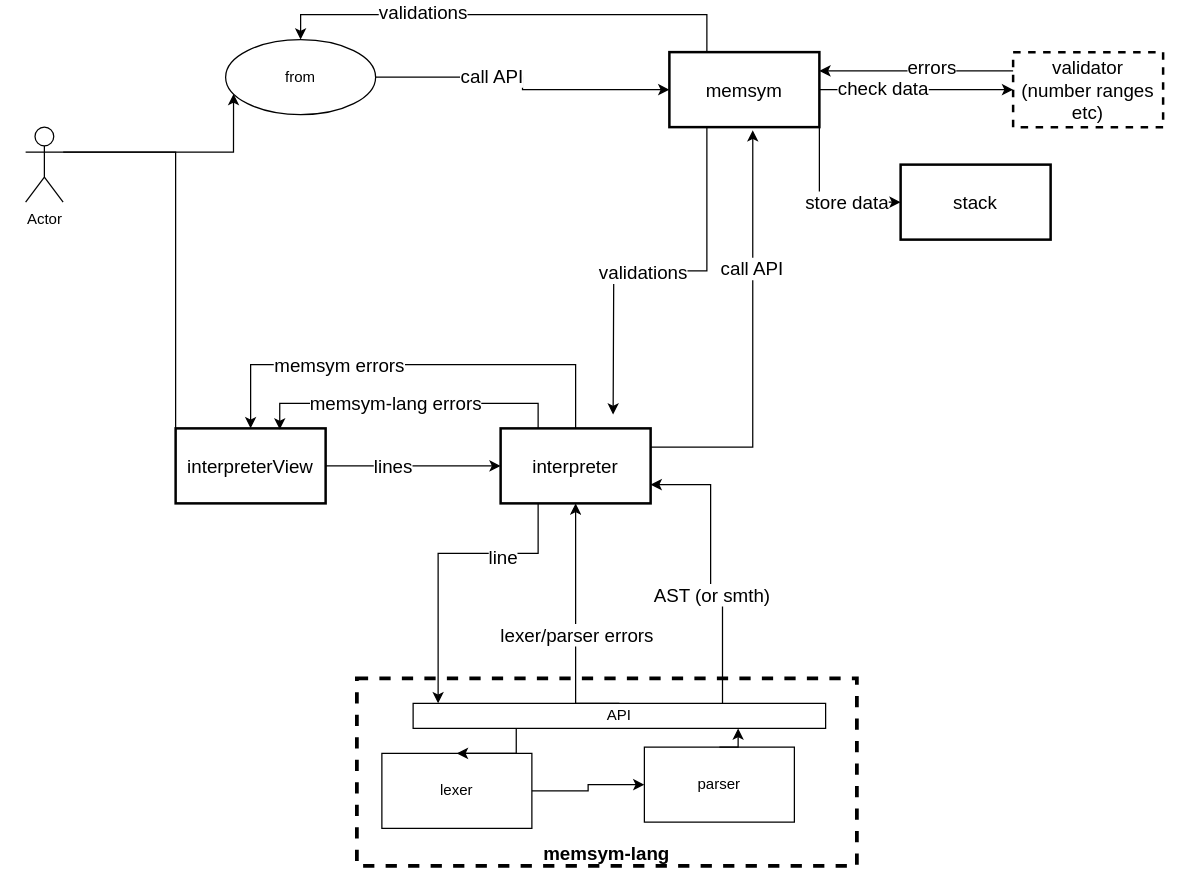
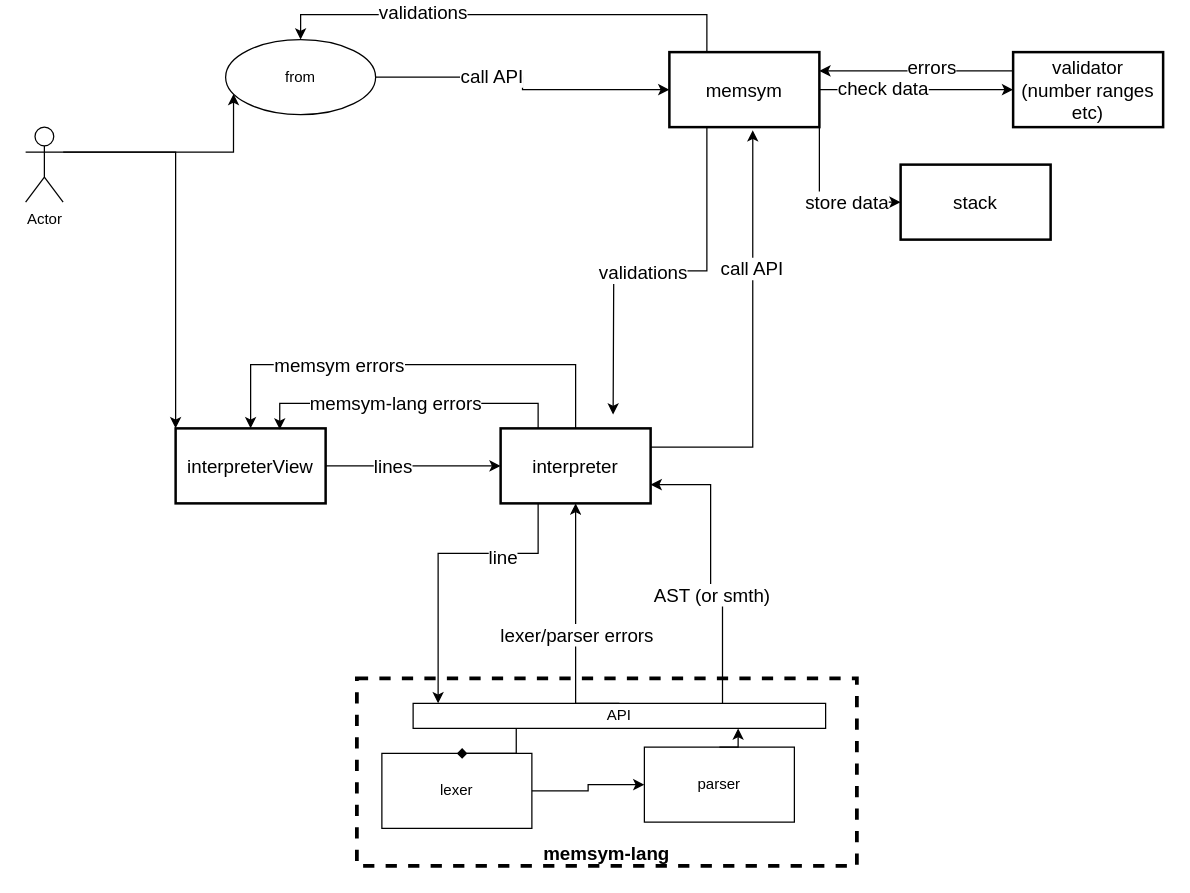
node "validator (number ranges etc)": style dashed -> solid
edge "Actor" -- "interpreterView": arrowhead none -> classic
edge "API" -> "lexer": arrowhead classic -> diamond
